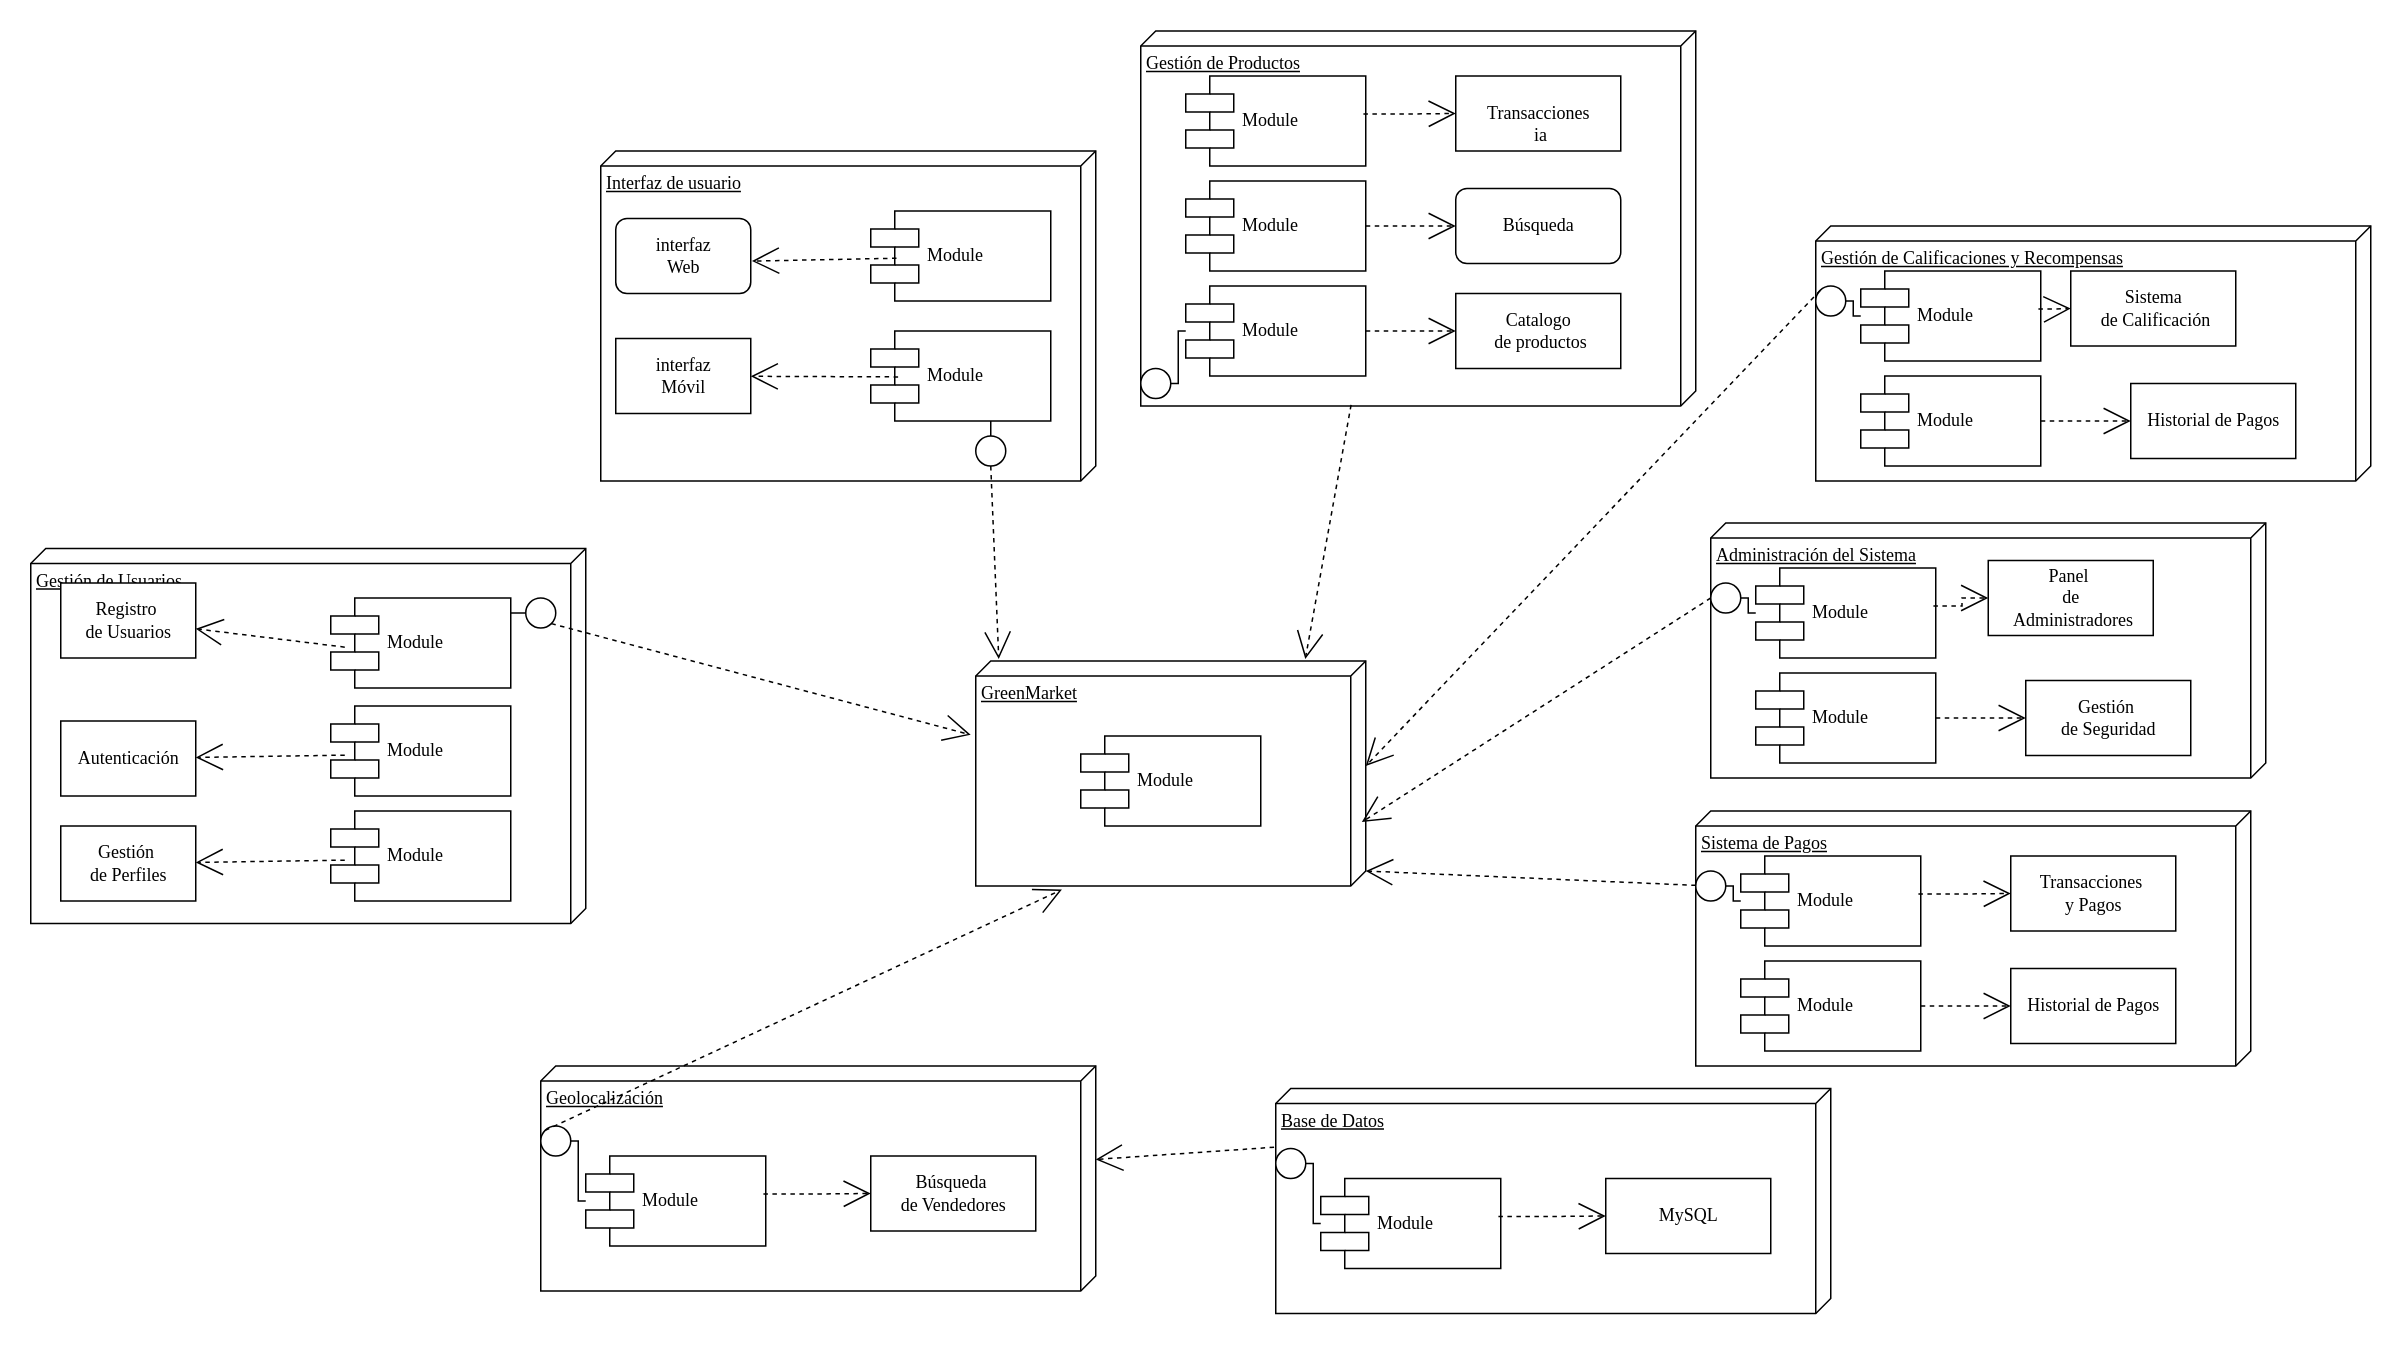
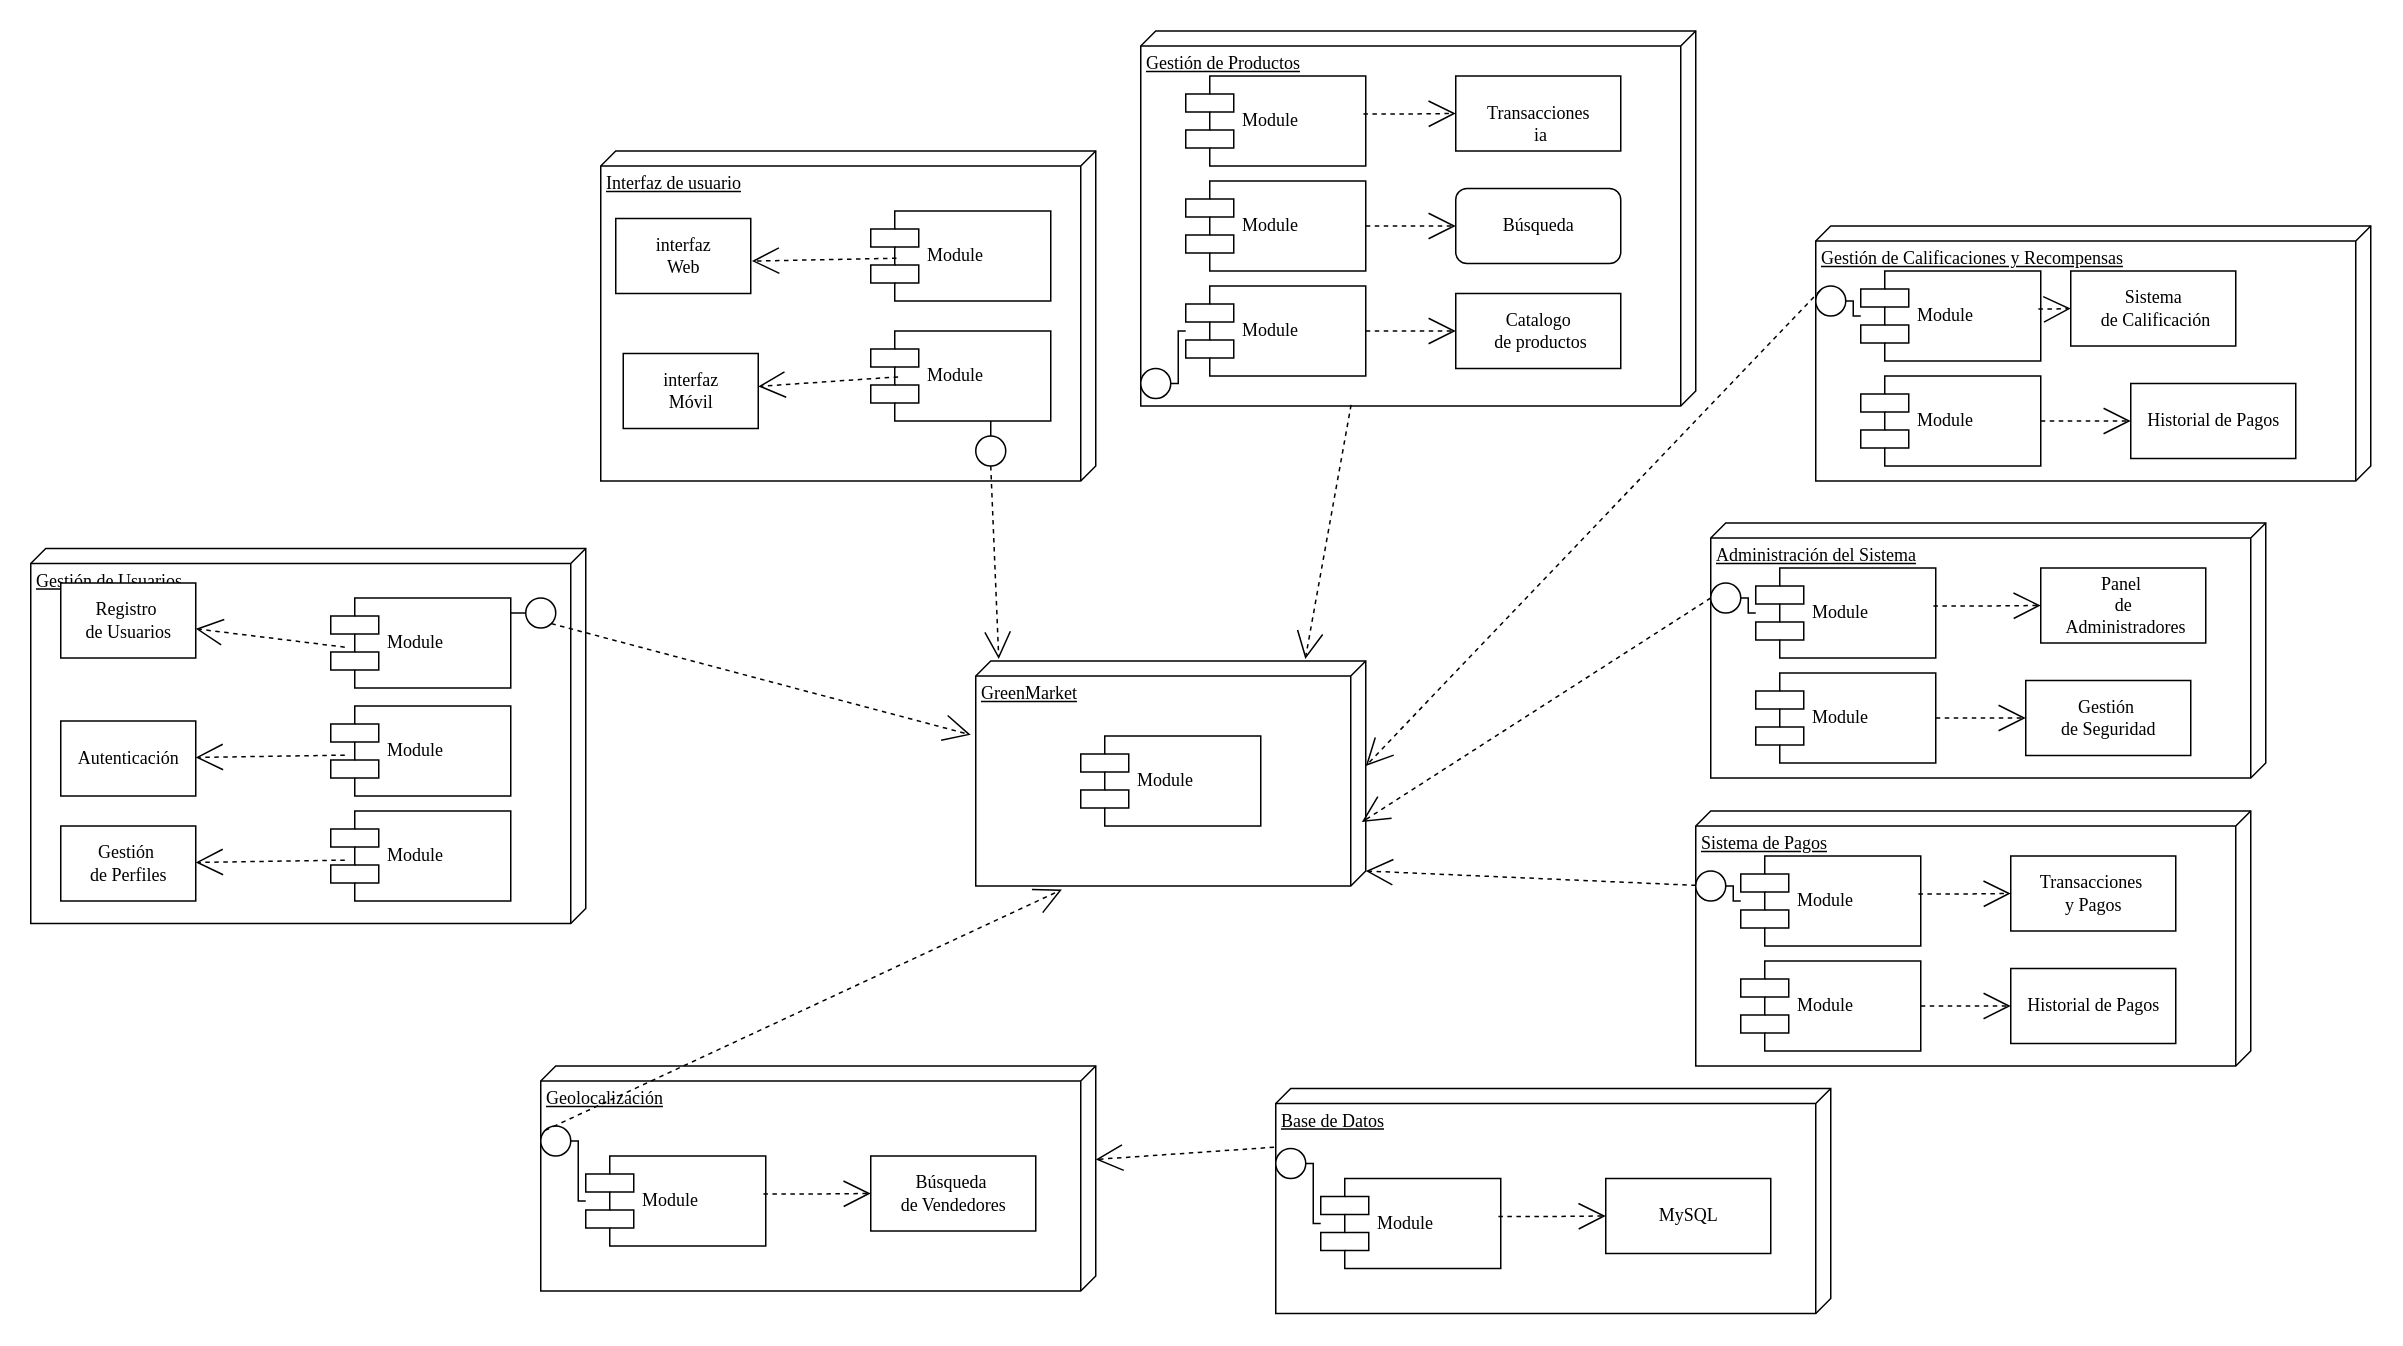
node "interfaz Web": shape rounded rectangle -> rectangle
node "interfaz Móvil": moved (683, 376) -> (691, 391)
node "Panel de Administradores": moved (2071, 598) -> (2123, 605)
